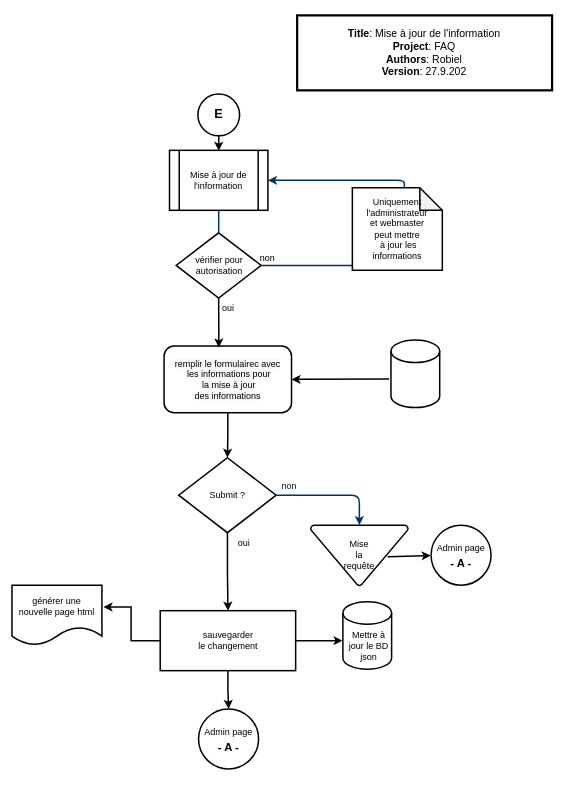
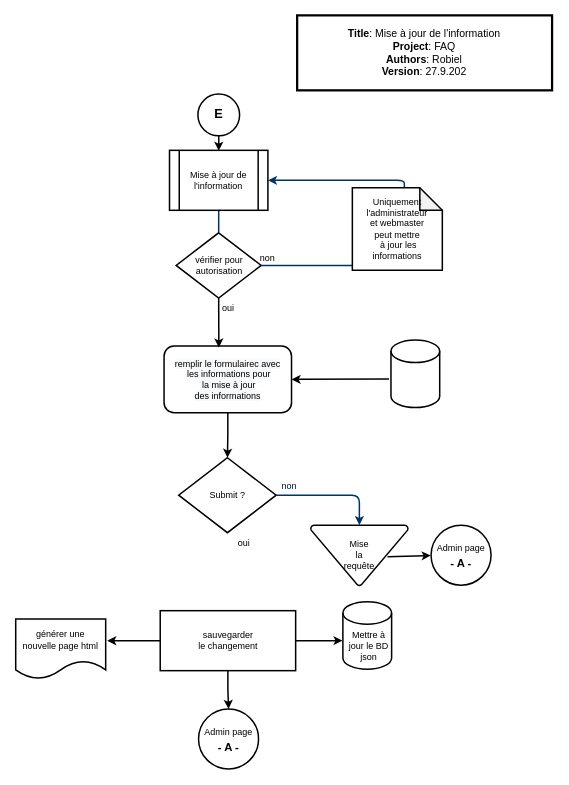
edge "Submit ?" -> "sauvegarderle changement": removed
node "générer unenouvelle page html": moved (57, 615) -> (60, 649)
